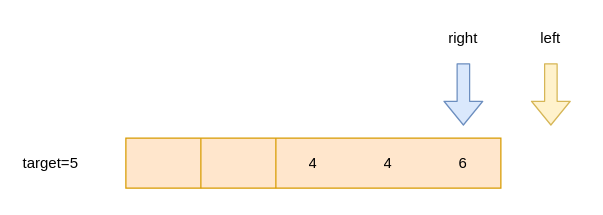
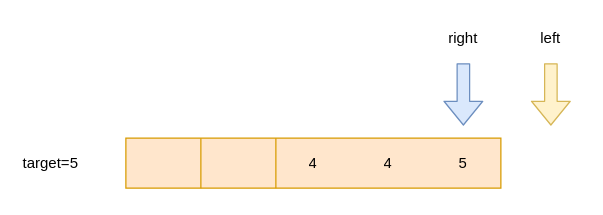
node "6": label "6" -> "5"
